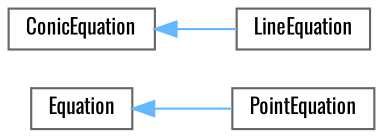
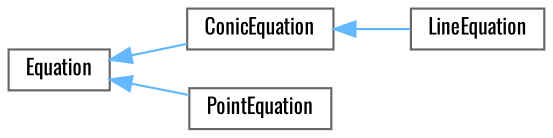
edge "ConicEquation" -> "Equation": added
